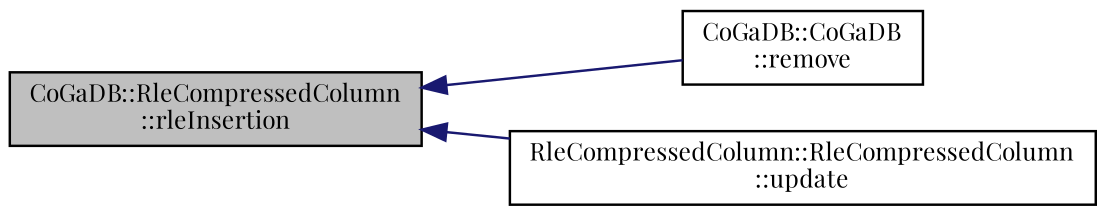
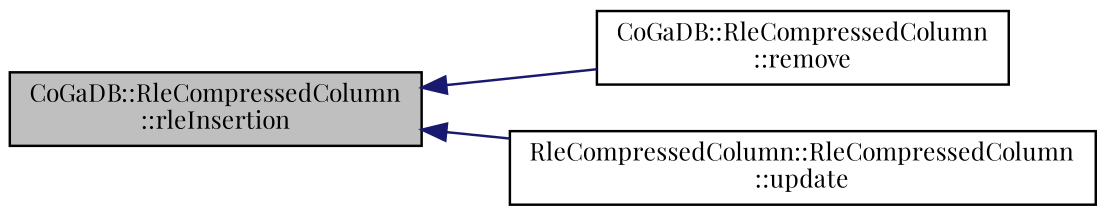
node "CoGaDB::CoGaDB ::remove": label "CoGaDB::CoGaDB ::remove" -> "CoGaDB::RleCompressedColumn ::remove"
